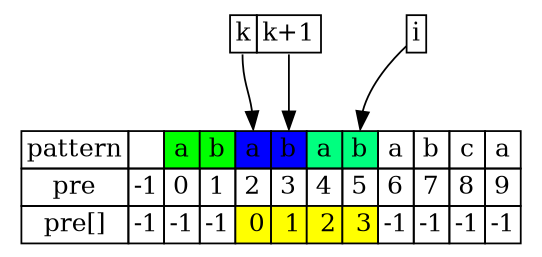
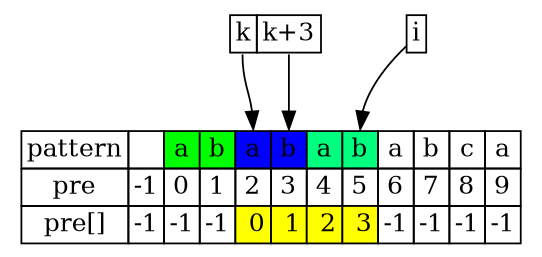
node "k": text "k+1" -> "k+3"
